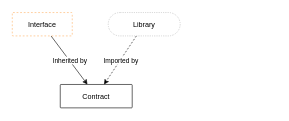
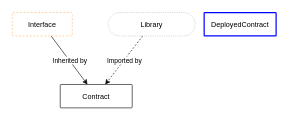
node "Library": size 72x23 -> 87x23
node "DeployedContract": added
